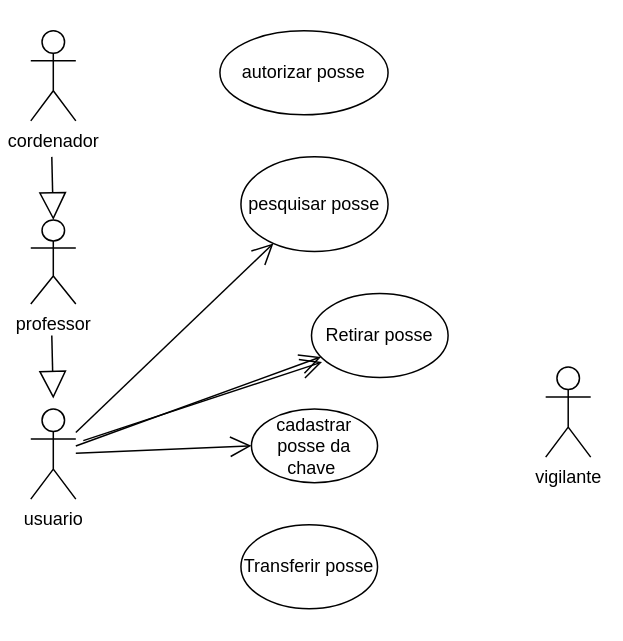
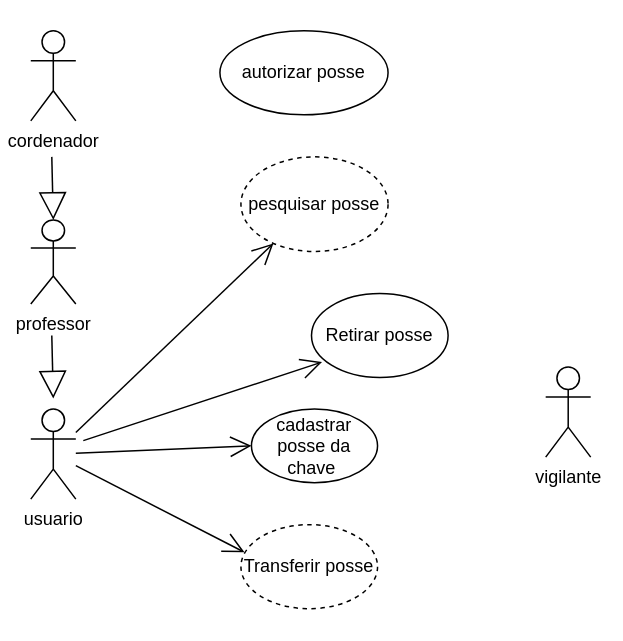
node "pesquisar posse": style solid -> dashed
edge "usuario" -> "Retirar posse": now "usuario" -> "Transferir posse"
node "Transferir posse": style solid -> dashed
